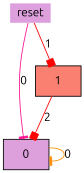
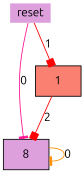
node "0": label "0" -> "8"
